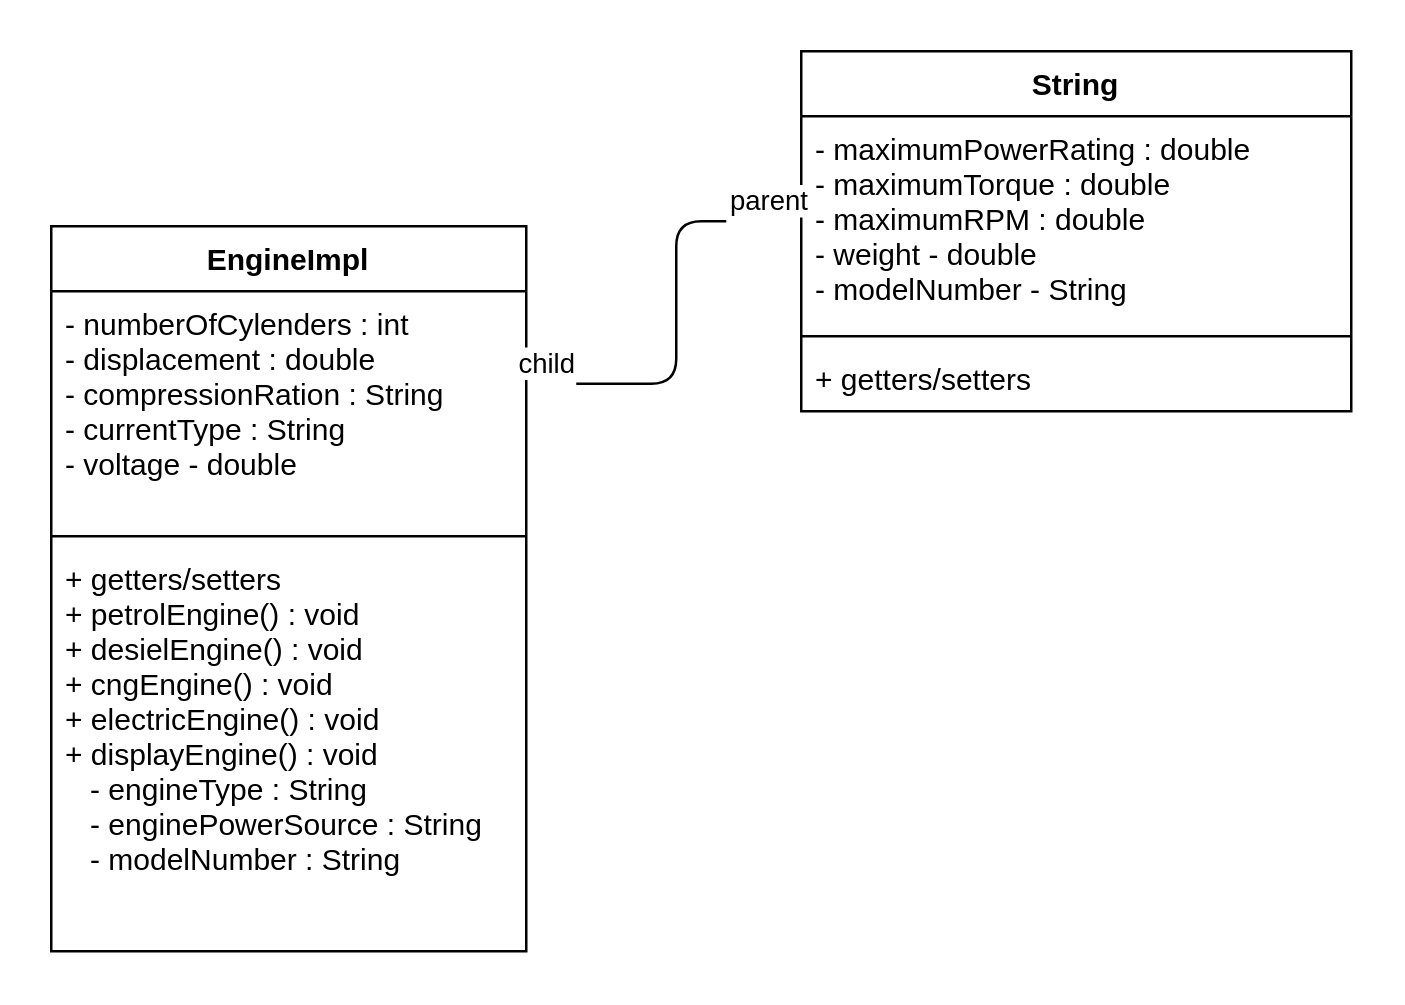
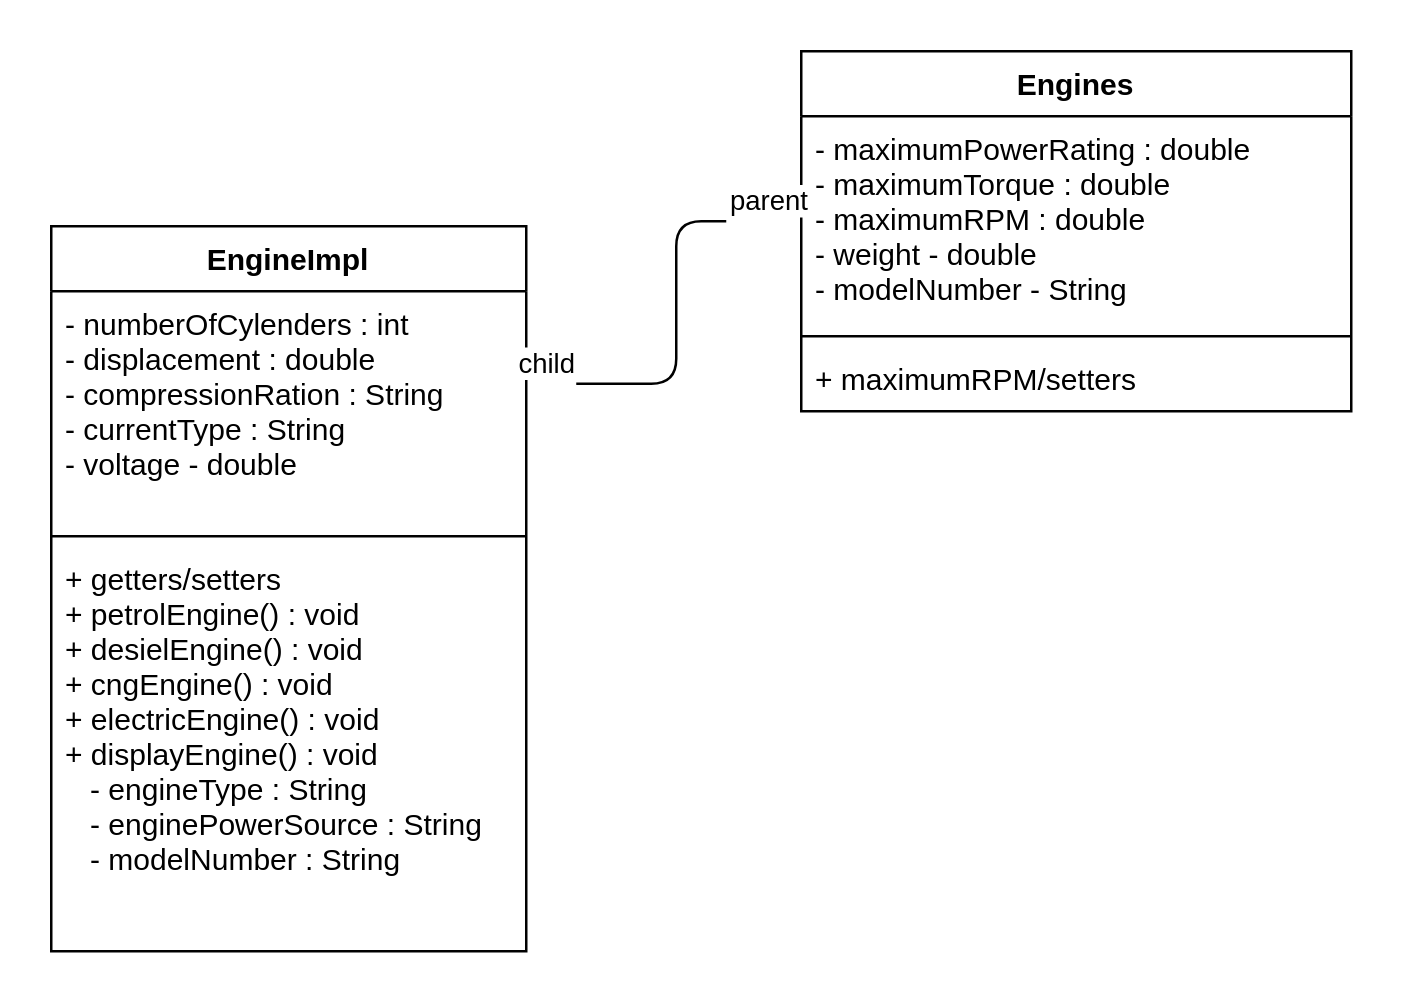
node "String": label "String" -> "Engines"
node "+ getters/setters": label "+ getters/setters" -> "+ maximumRPM/setters"
